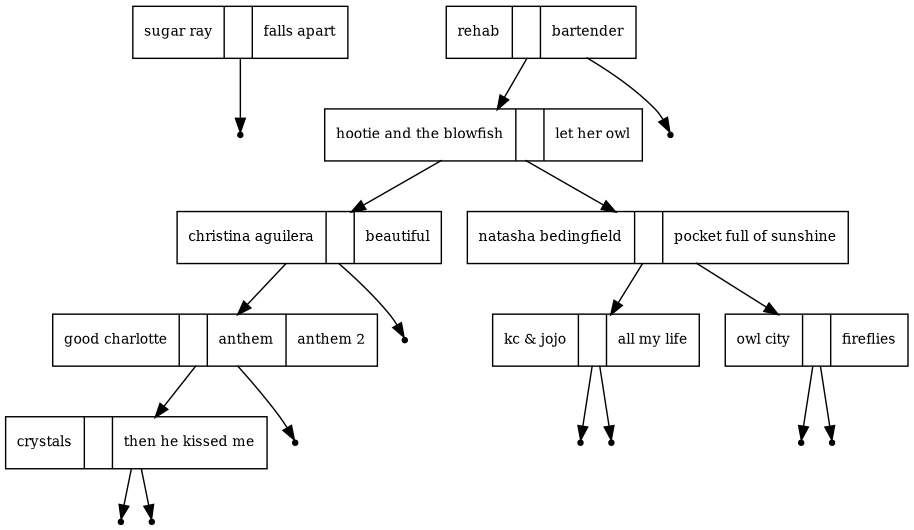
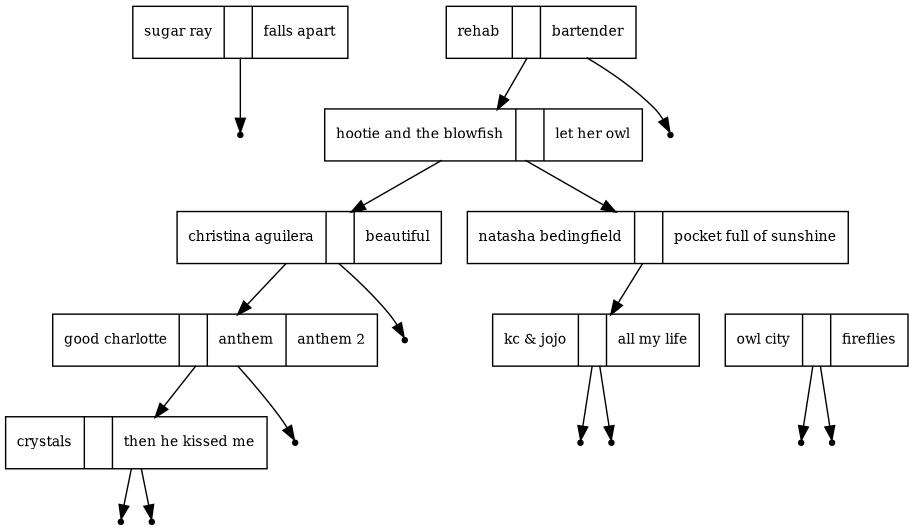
edge "natasha bedingfield" -> "owl city": removed
